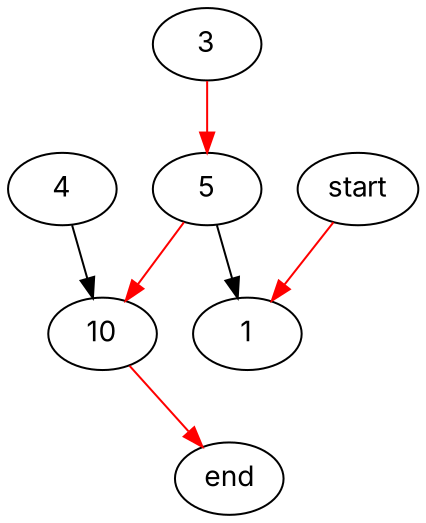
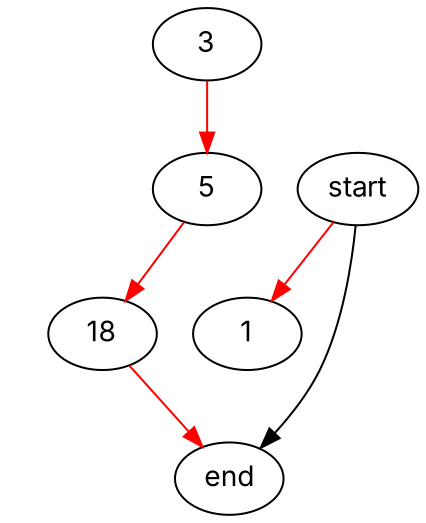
node "4": removed
edge "5" -> "1": removed
node "10": label "10" -> "18"
edge "start" -> "end": added
